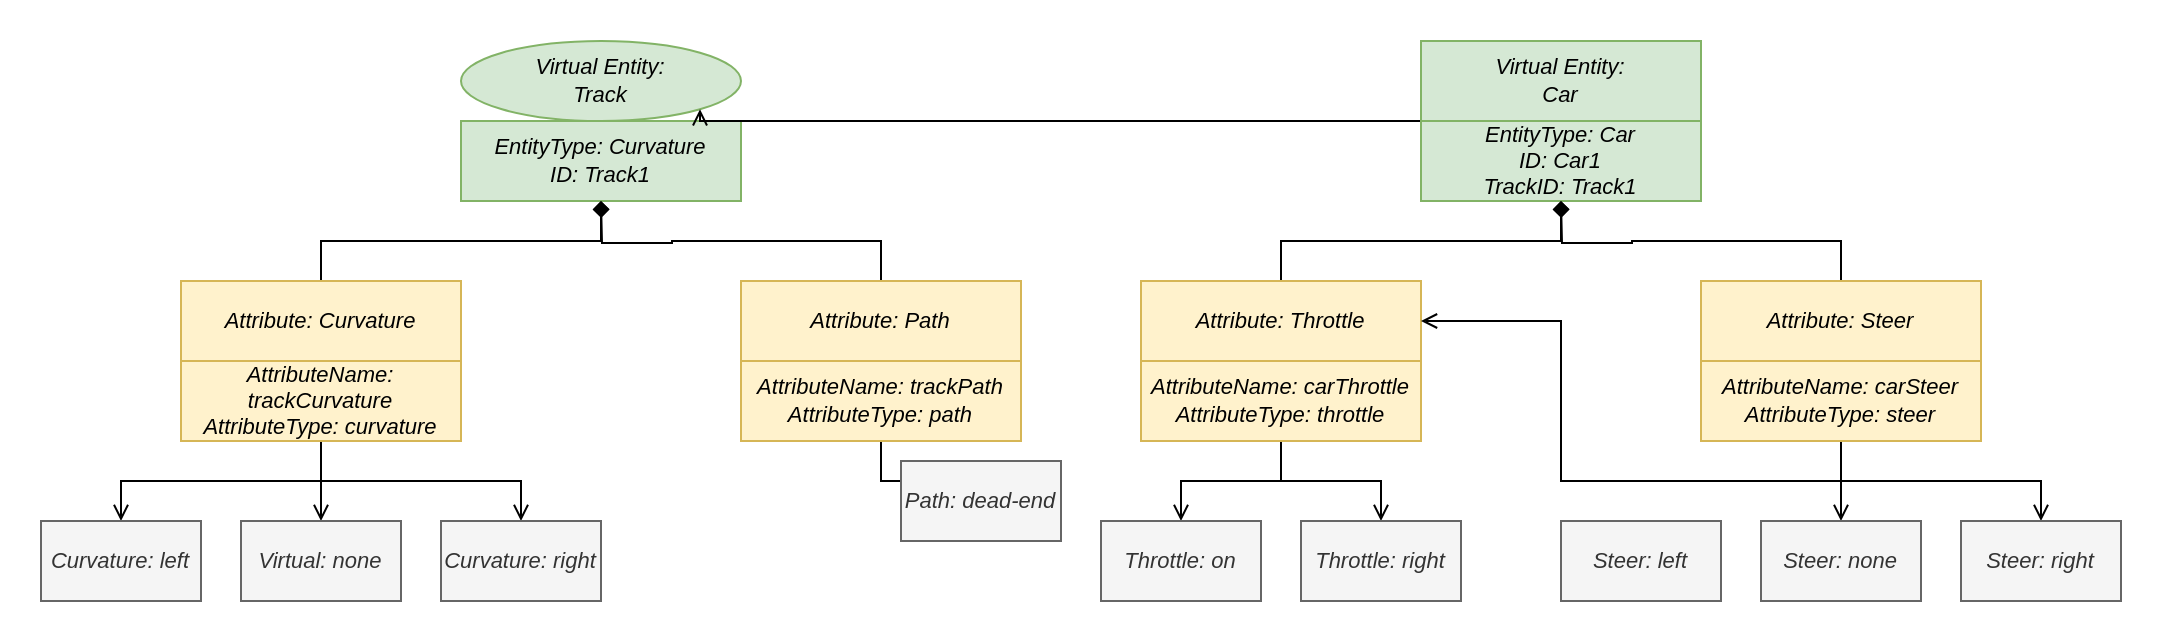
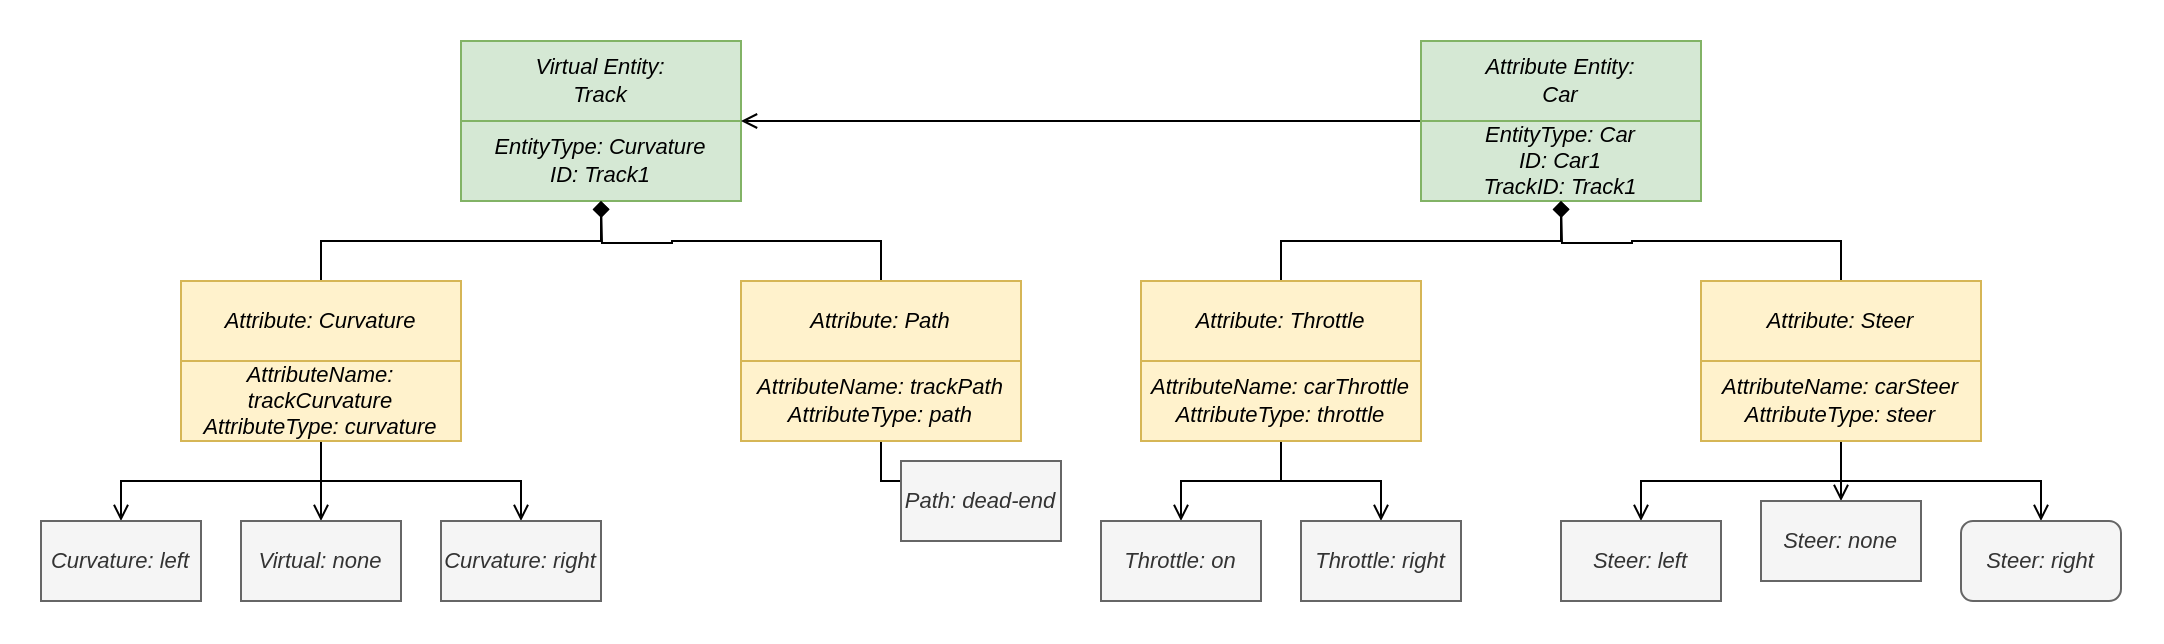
node "Virtual Entity:Track": shape ellipse -> rectangle
node "Virtual Entity:Car": label "Virtual Entity:Car" -> "Attribute Entity:Car"
edge "AttributeName: carSteerAttributeType: steer" -> "Attribute: Throttle": now "AttributeName: carSteerAttributeType: steer" -> "Steer: left"
node "Steer: none": moved (1841, 561) -> (1841, 541)
node "Steer: right": shape rectangle -> rounded rectangle
